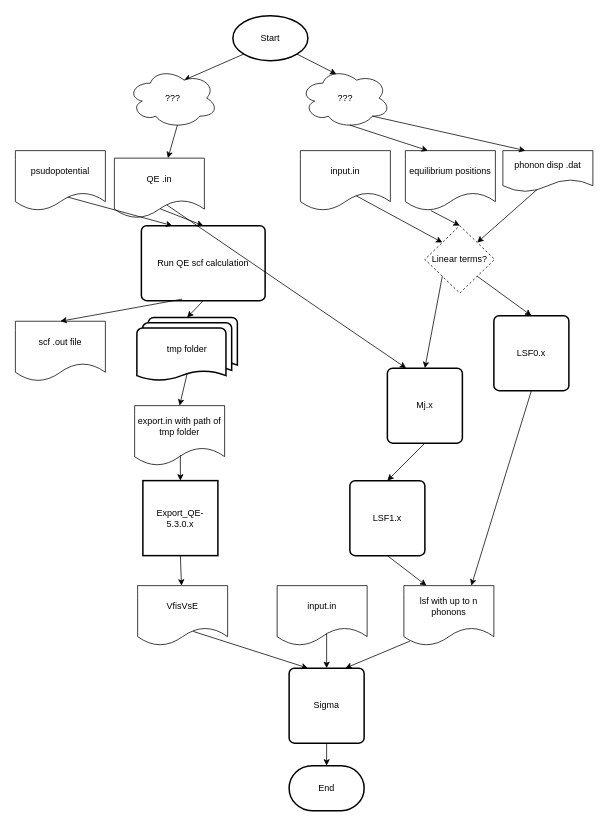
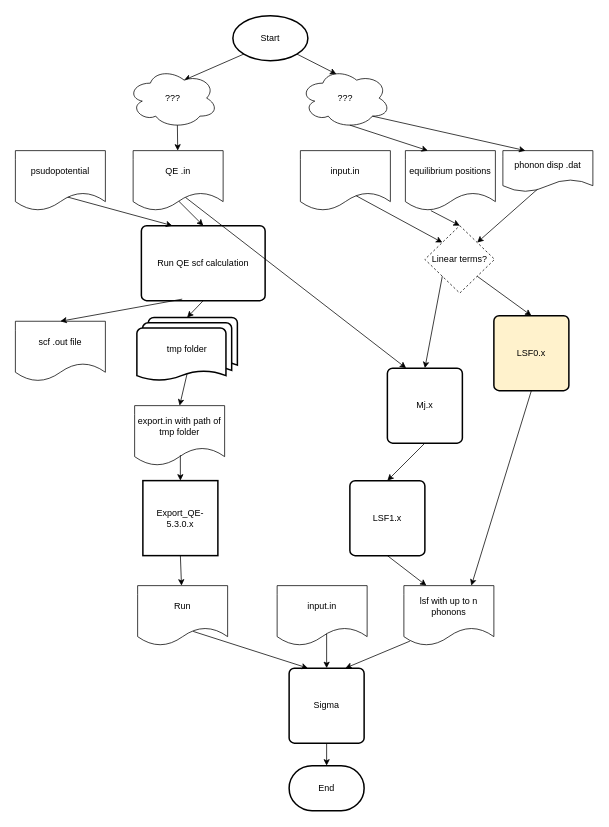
node "QE .in": moved (159, 188) -> (178, 180)
node "LSF0.x": fillcolor #ffffff -> #fff2cc
node "VfisVsE": label "VfisVsE" -> "Run"
